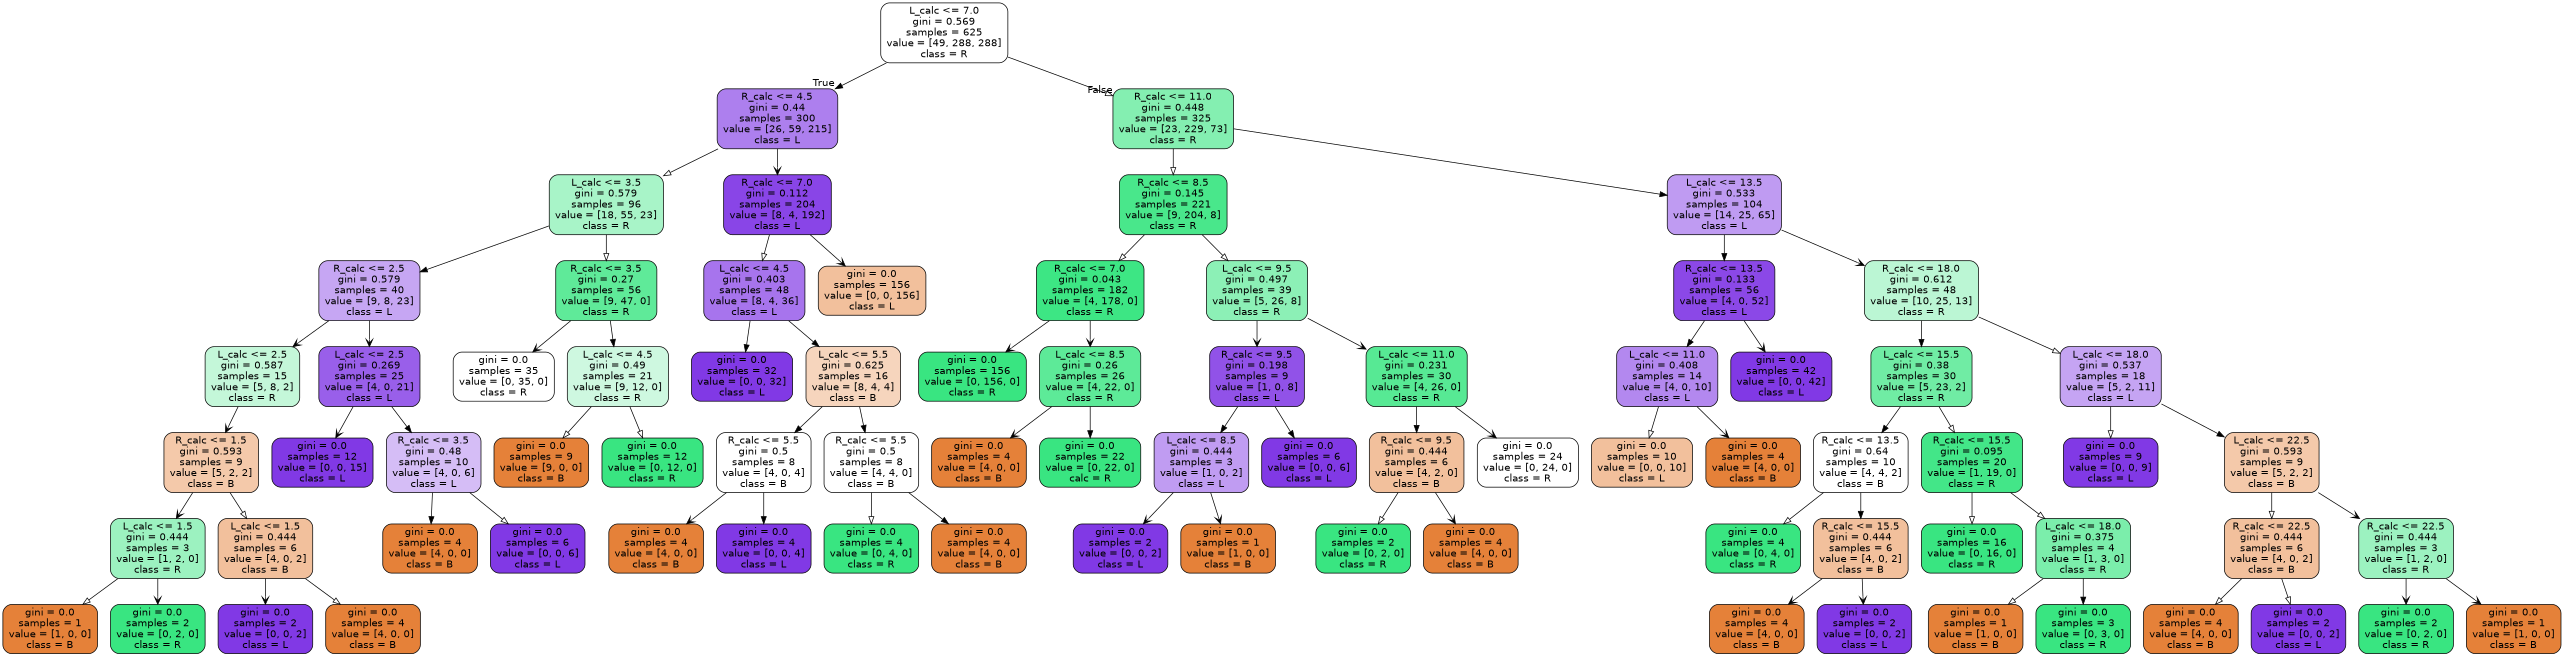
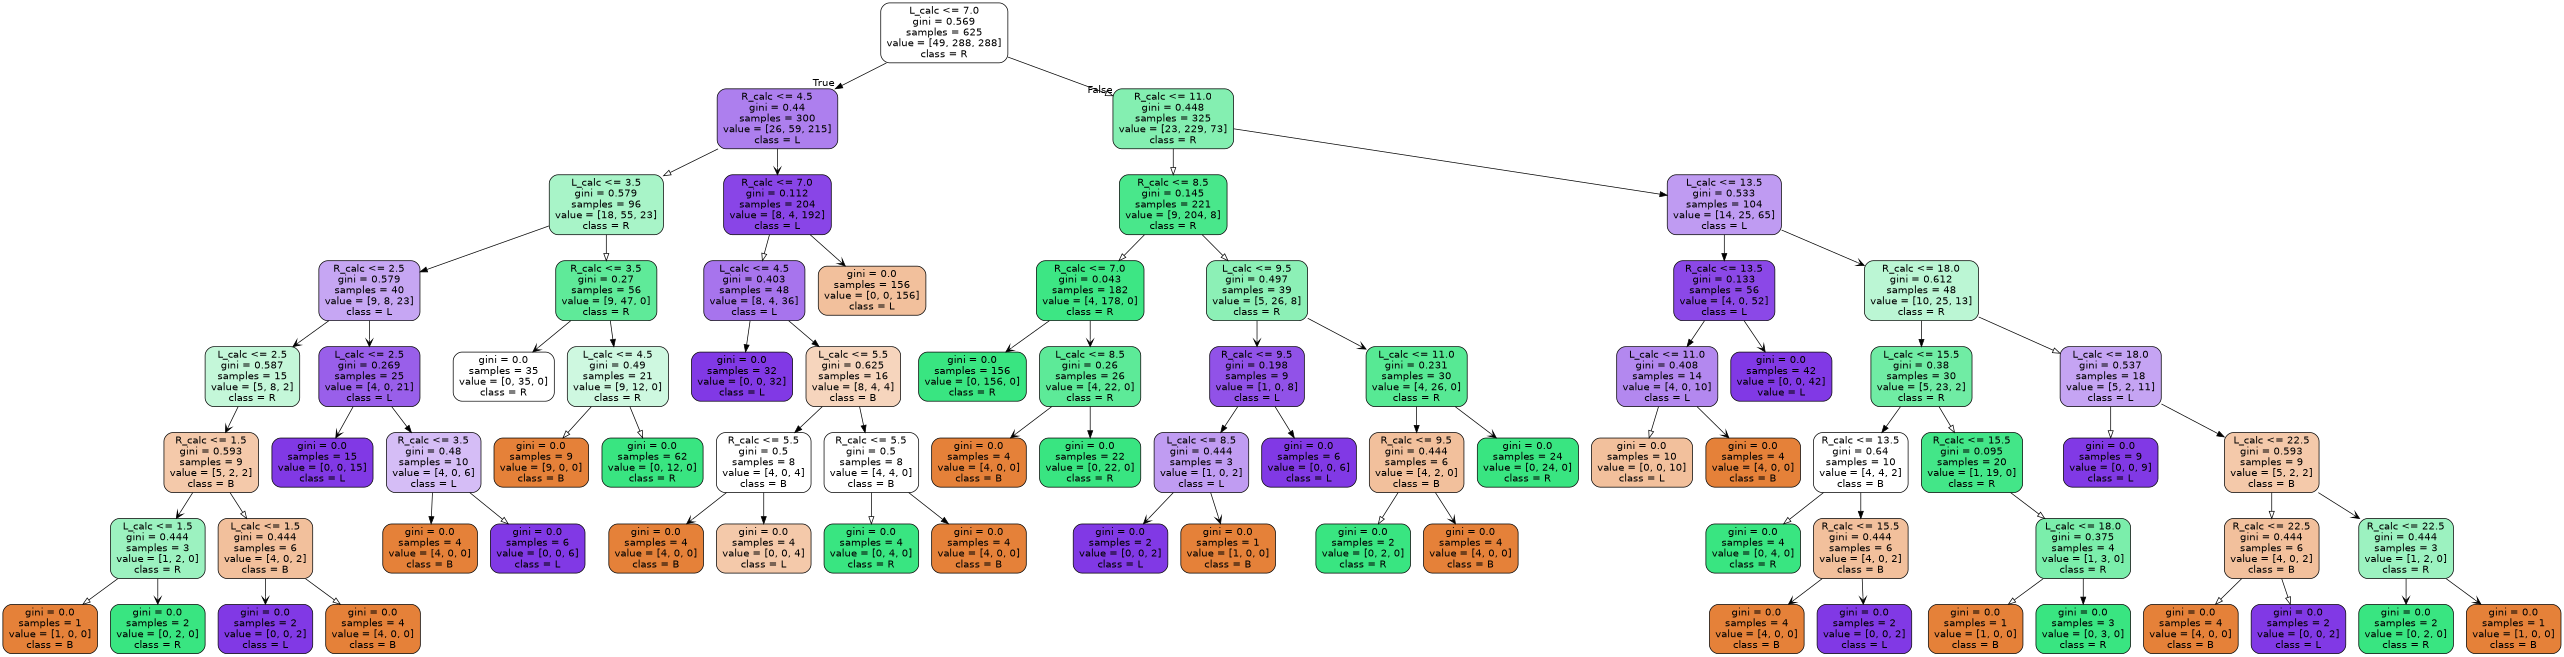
node "gini = 0.0 samples = 42 value = [0, 0, 42] class = L": label "gini = 0.0 samples = 42 value = [0, 0, 42] class = L" -> "gini = 0.0 samples = 42 value = [0, 0, 42] value = L"
node "gini = 0.0 samples = 12 value = [0, 0, 15] class = L": label "gini = 0.0 samples = 12 value = [0, 0, 15] class = L" -> "gini = 0.0 samples = 15 value = [0, 0, 15] class = L"
node "gini = 0.0 samples = 12 value = [0, 12, 0] class = R": label "gini = 0.0 samples = 12 value = [0, 12, 0] class = R" -> "gini = 0.0 samples = 62 value = [0, 12, 0] class = R"
node "gini = 0.0 samples = 22 value = [0, 22, 0] calc = R": label "gini = 0.0 samples = 22 value = [0, 22, 0] calc = R" -> "gini = 0.0 samples = 22 value = [0, 22, 0] class = R"
node "gini = 0.0 samples = 24 value = [0, 24, 0] class = R": fillcolor #ffffff -> #39e581
node "gini = 0.0 samples = 4 value = [0, 0, 4] class = L": fillcolor #8139e5 -> #f4c9aa
node "gini = 0.0 samples = 16 value = [0, 16, 0] class = R": removed
